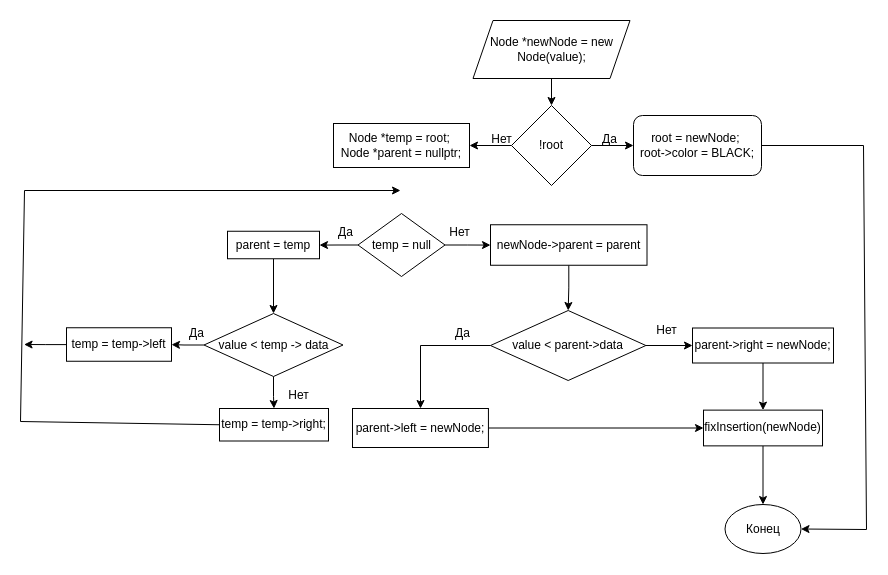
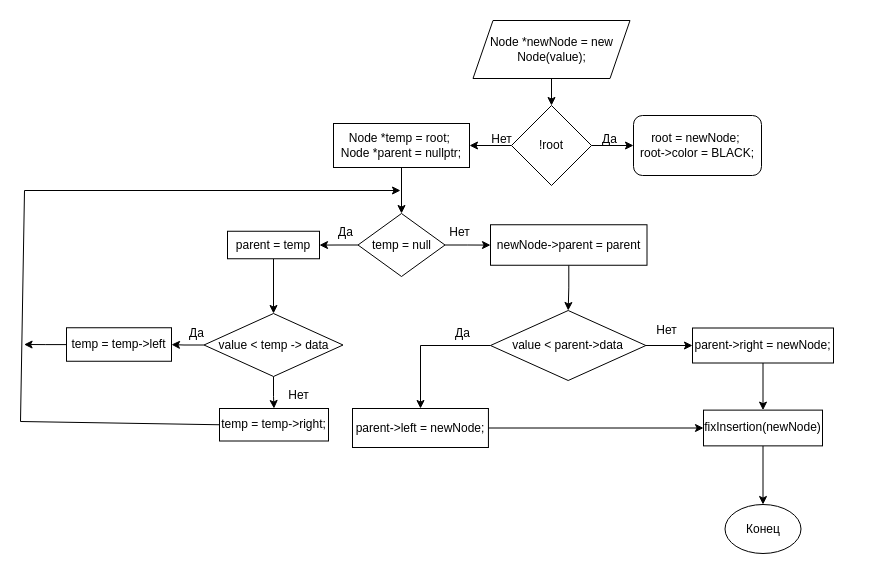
edge "Node *temp = root; Node *parent = nullptr;" -> "temp = null": added
edge "root = newNode; root->color = BLACK;" -> "Конец": removed
